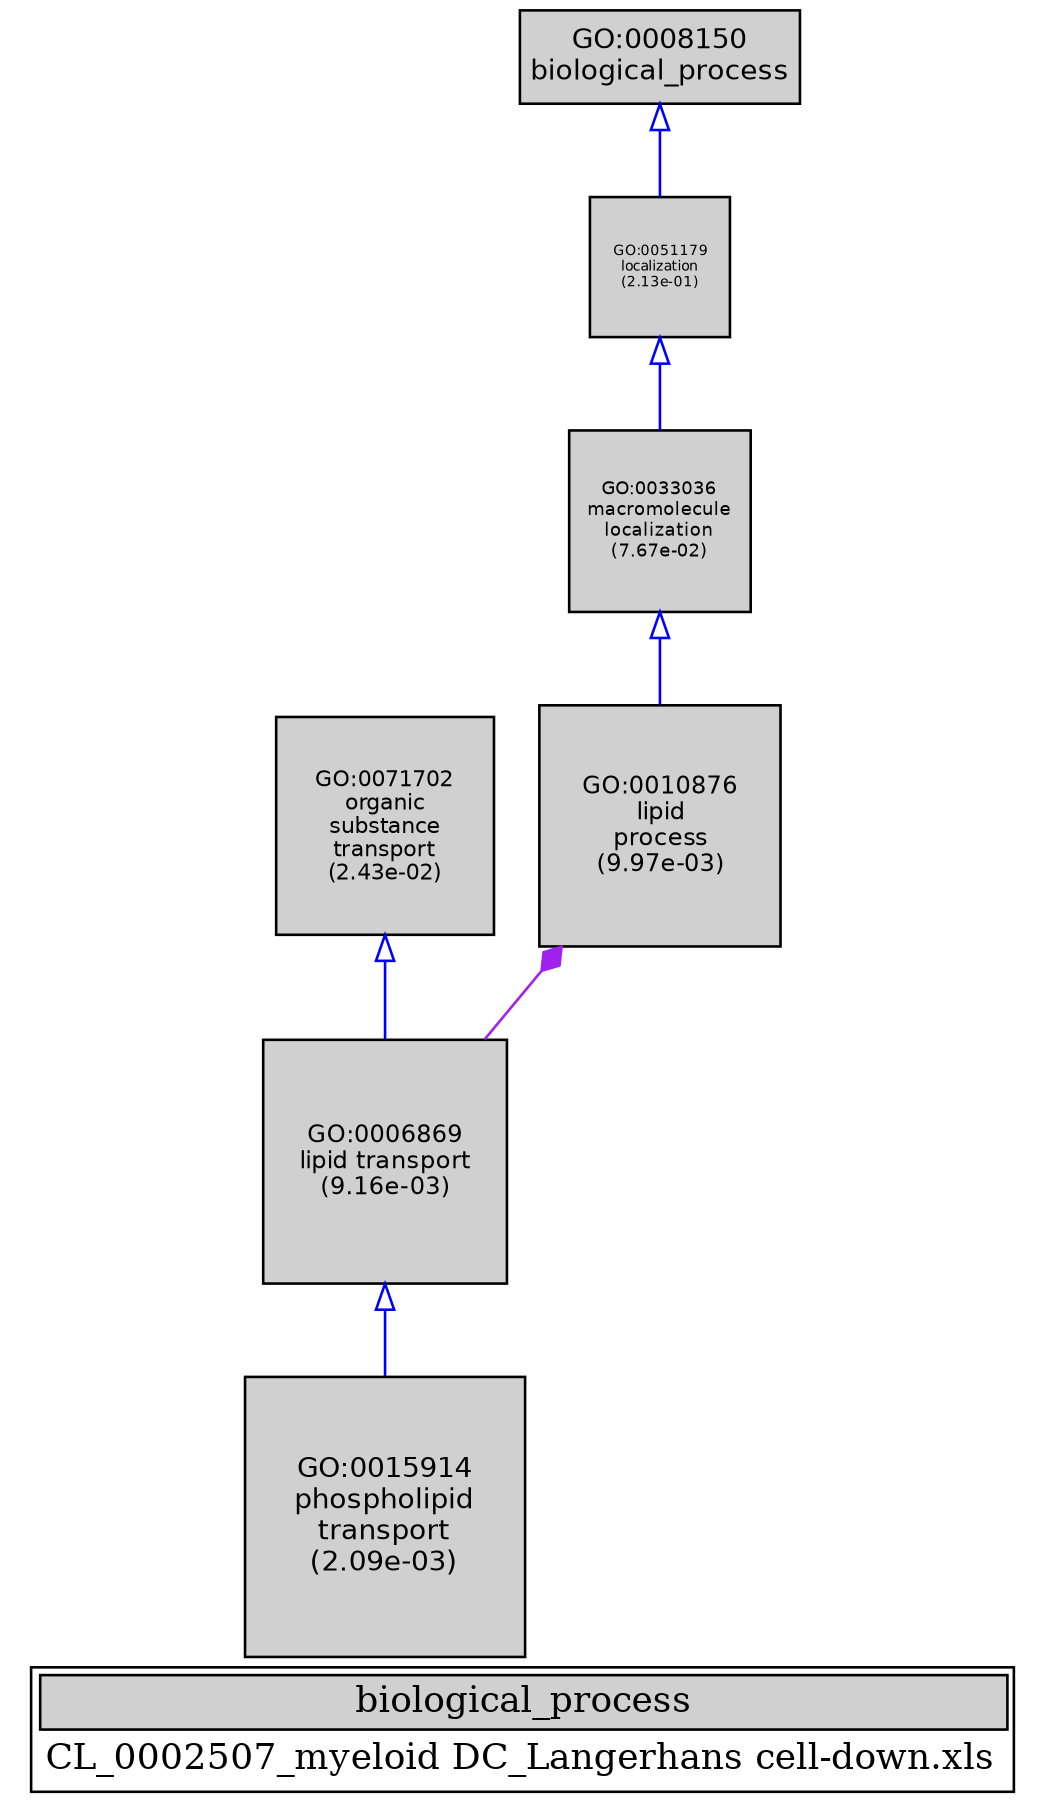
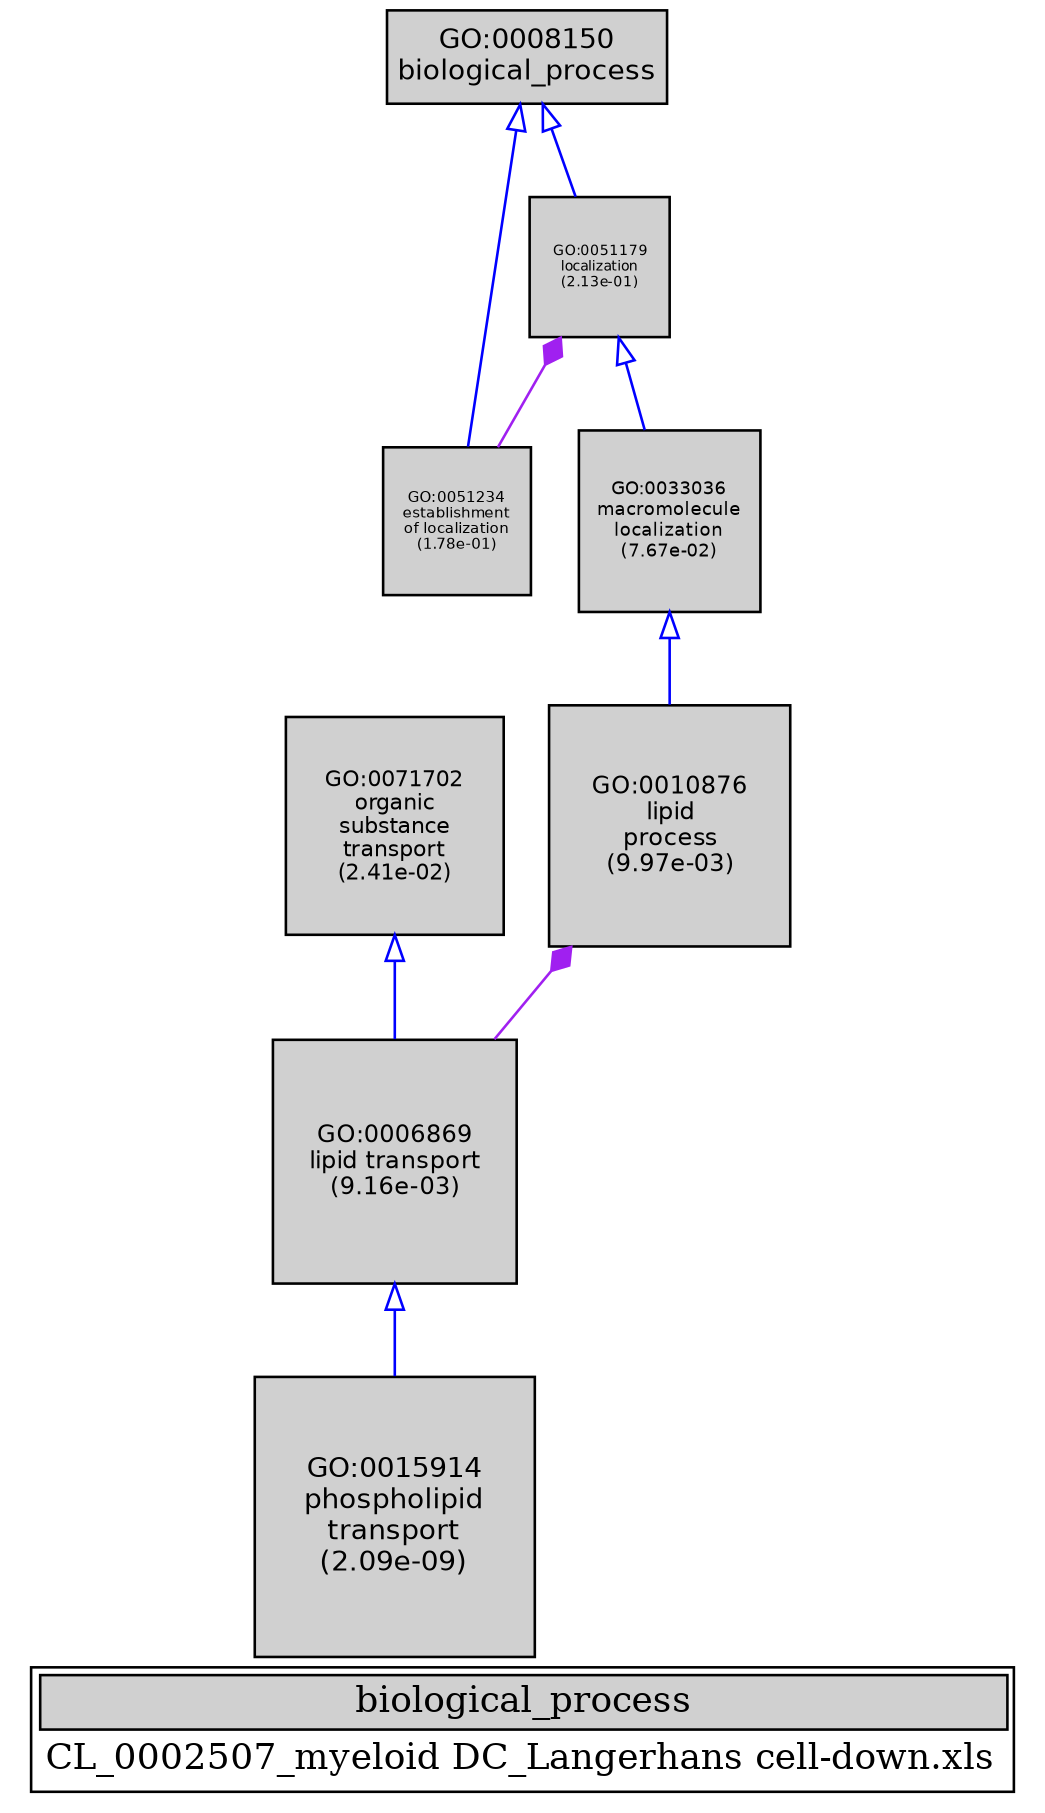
node "GO:0051234": added
node "GO:0071702": text "(2.43e-02)" -> "(2.41e-02)"
node "GO:0015914": text "(2.09e-03)" -> "(2.09e-09)"
